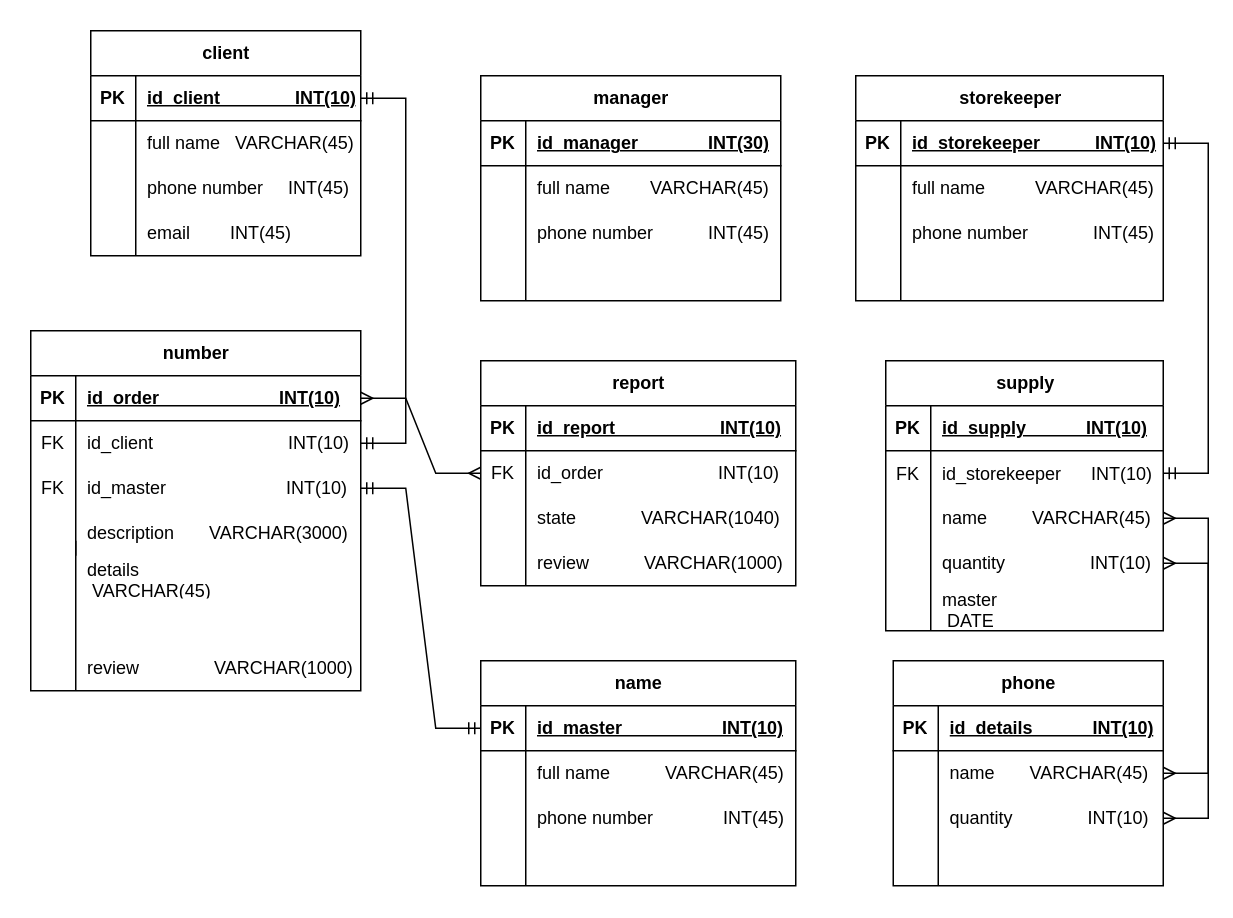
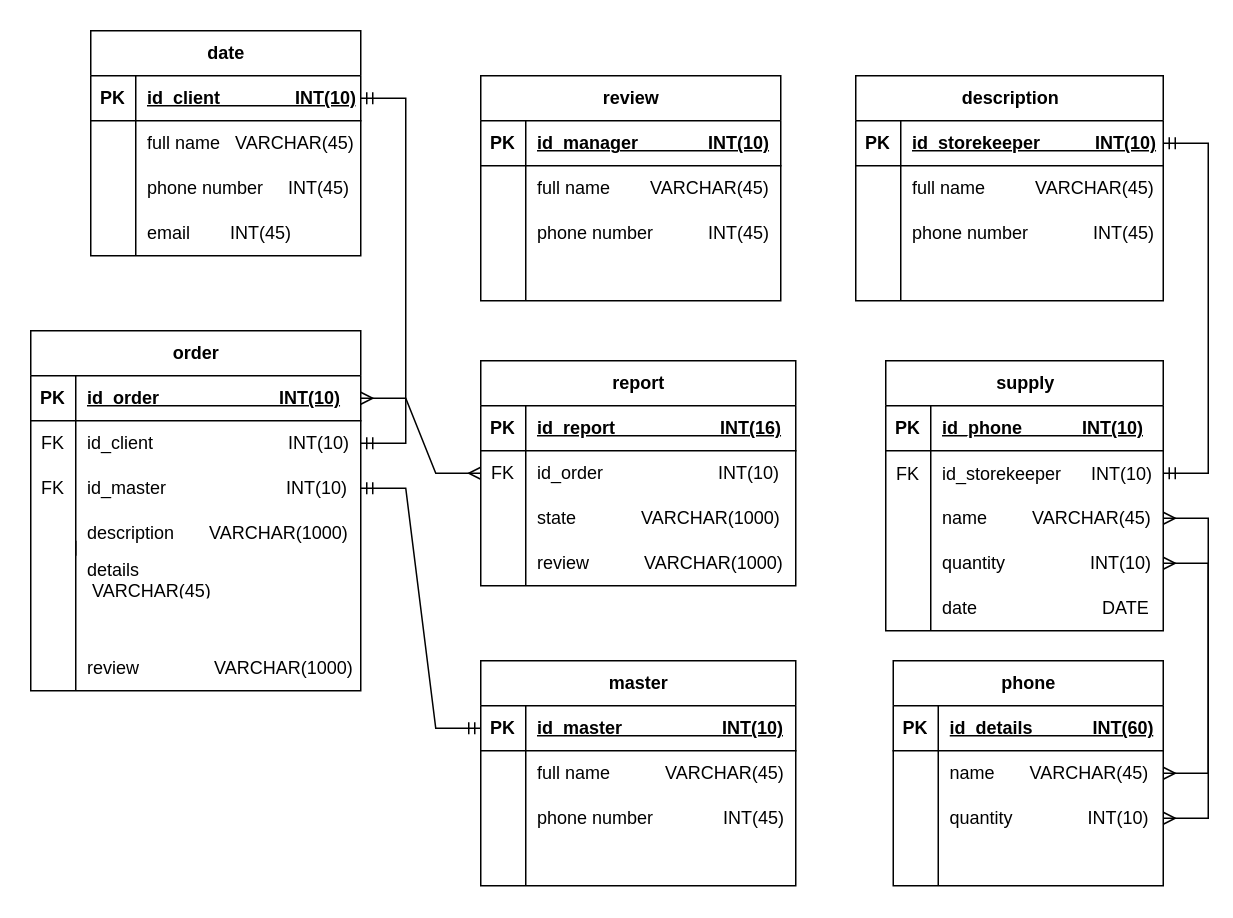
node "client": label "client" -> "date"
node "manager": label "manager" -> "review"
node "storekeeper": label "storekeeper" -> "description"
node "id_manager INT(30)": label "id_manager INT(30)" -> "id_manager INT(10)"
node "number": label "number" -> "order"
node "id_report INT(10)": label "id_report INT(10)" -> "id_report INT(16)"
node "id_supply INT(10)": label "id_supply INT(10)" -> "id_phone INT(10)"
node "state VARCHAR(1040)": label "state VARCHAR(1040)" -> "state VARCHAR(1000)"
node "description VARCHAR(3000)": label "description VARCHAR(3000)" -> "description VARCHAR(1000)"
node "master DATE": label "master DATE" -> "date DATE"
node "name": label "name" -> "master"
node "id_details INT(10)": label "id_details INT(10)" -> "id_details INT(60)"
